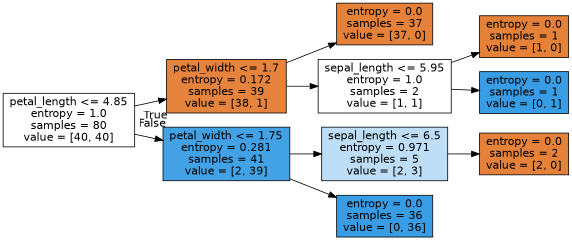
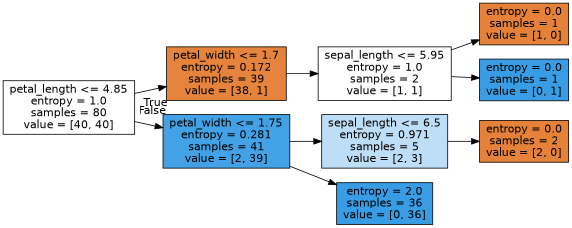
node "entropy = 0.0 samples = 37 value = [37, 0]": removed
node "entropy = 0.0 samples = 36 value = [0, 36]": label "entropy = 0.0 samples = 36 value = [0, 36]" -> "entropy = 2.0 samples = 36 value = [0, 36]"
